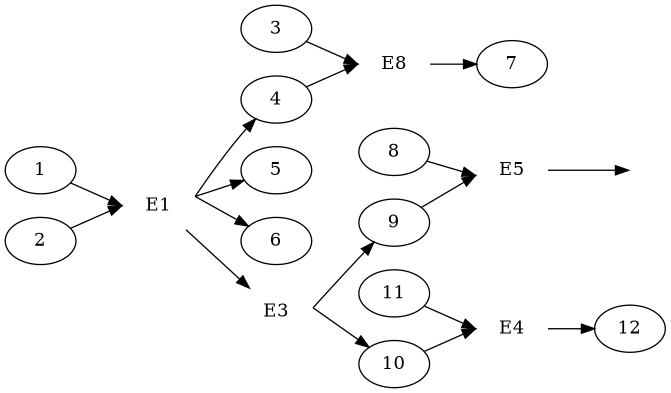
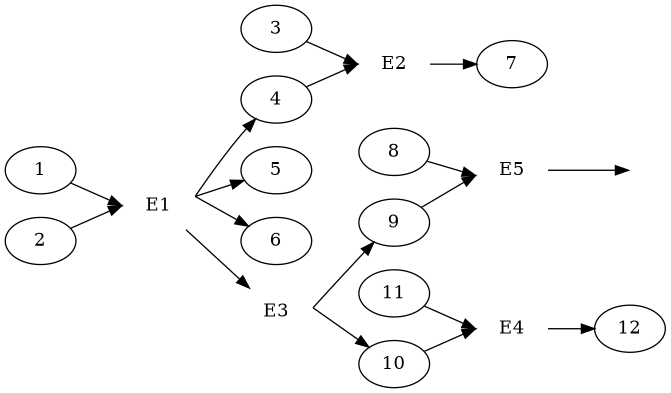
node "E8": label "E8" -> "E2"
